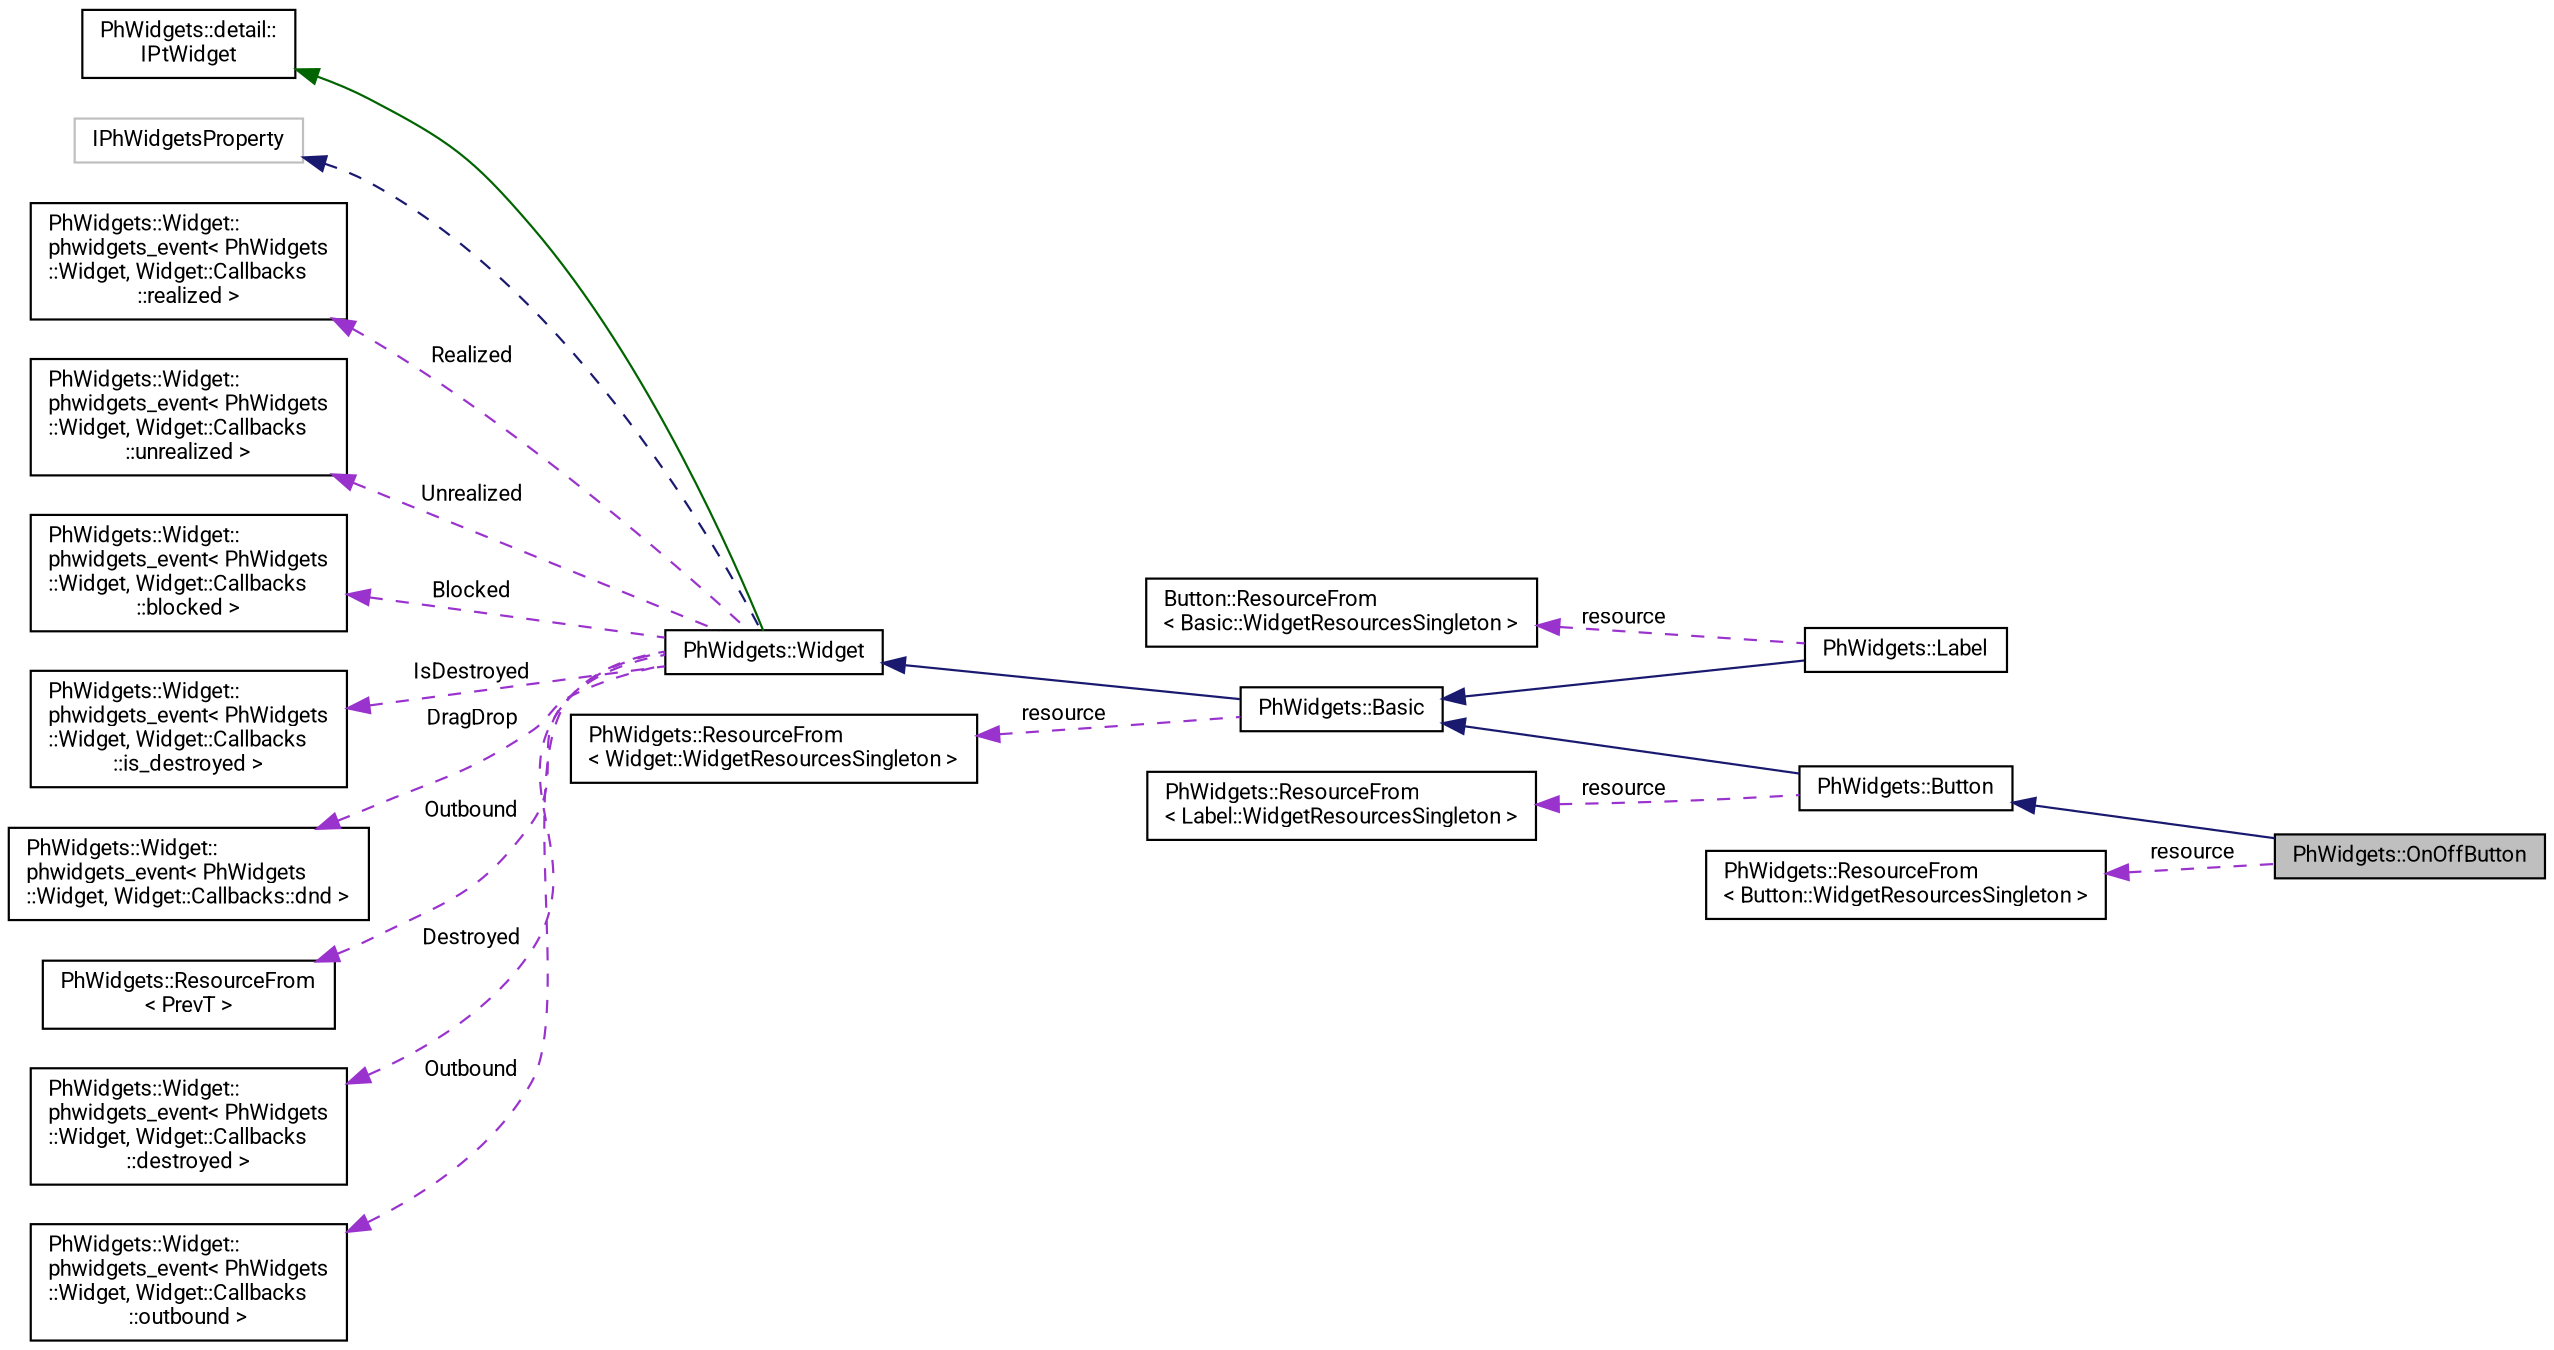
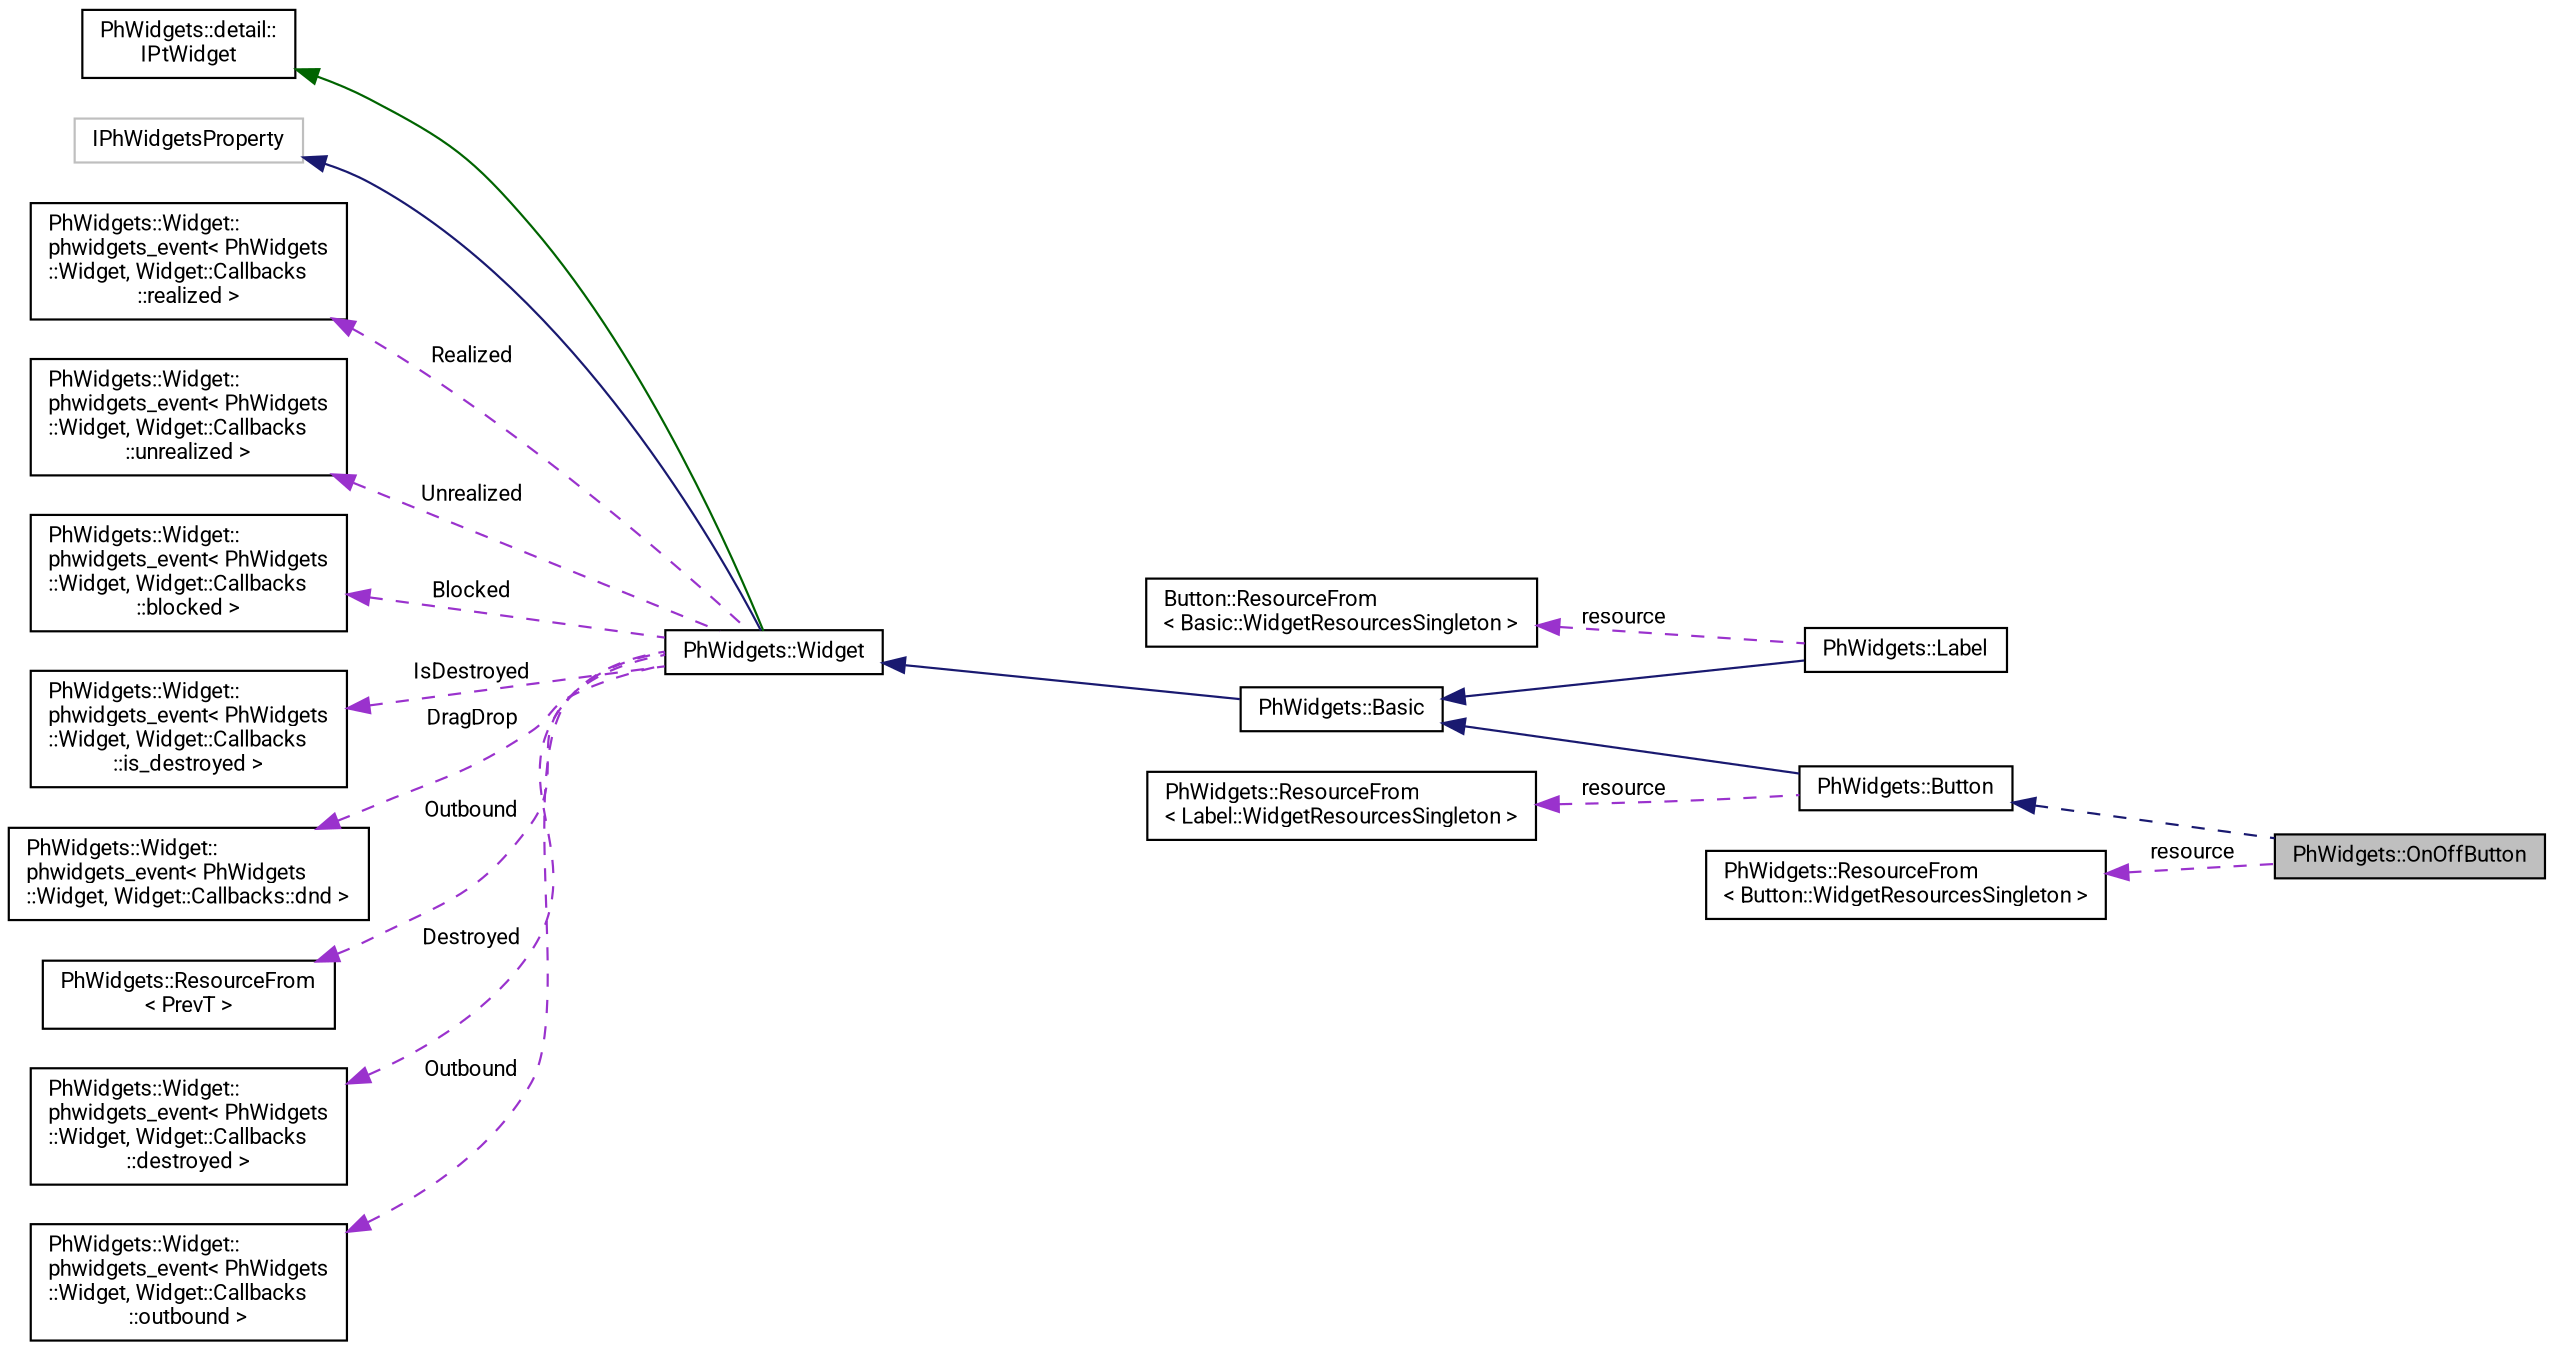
edge "PhWidgets::Widget" -> "IPhWidgetsProperty": style dashed -> solid
node "PhWidgets::ResourceFrom < Widget::WidgetResourcesSingleton >": removed
edge "PhWidgets::OnOffButton" -> "PhWidgets::Button": style solid -> dashed
